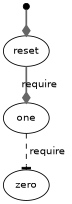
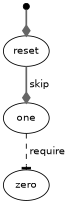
edge "reset" -> "one": label " require " -> " skip "
